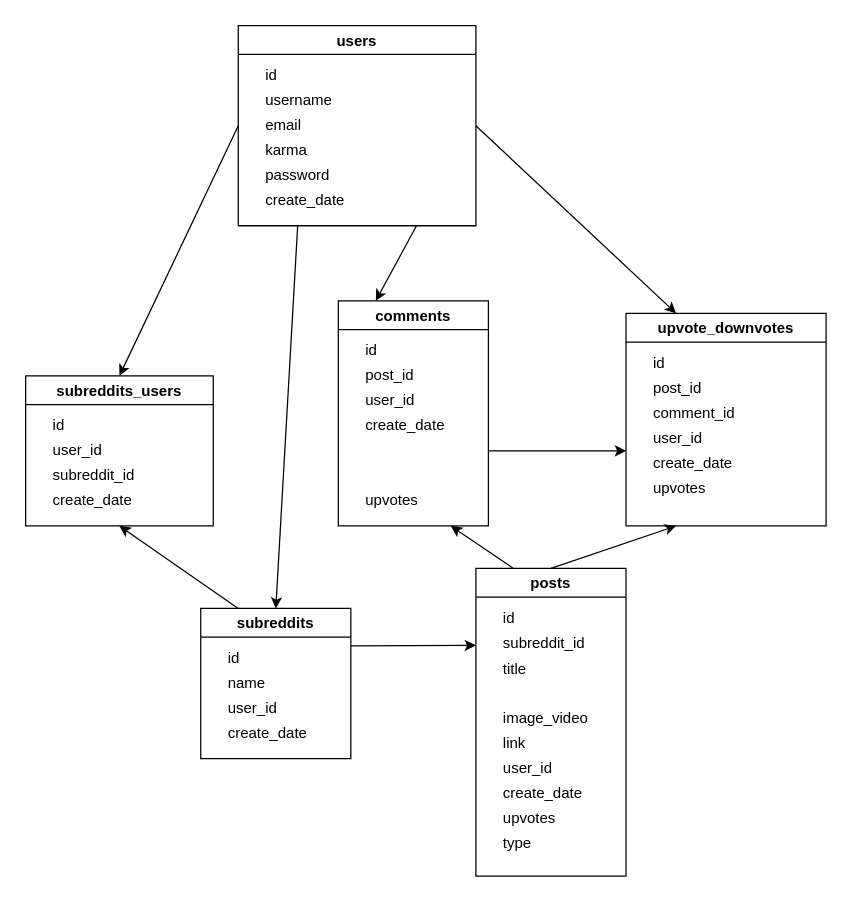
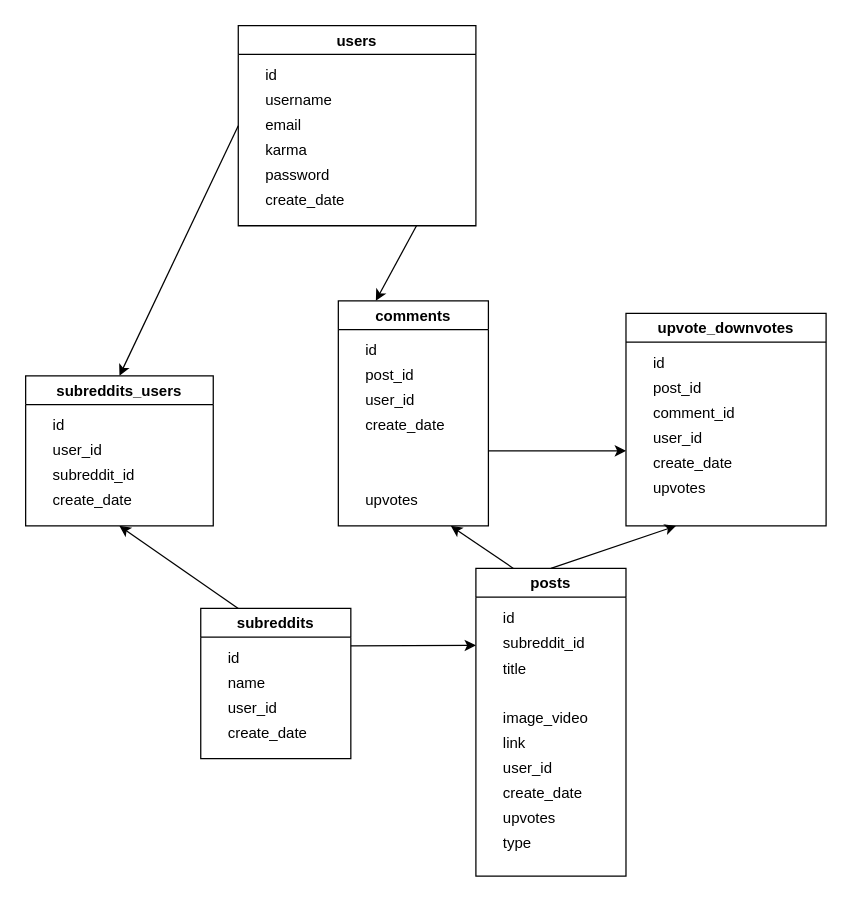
edge "users" -> "upvote_downvotes": removed
edge "users" -> "subreddits": removed
